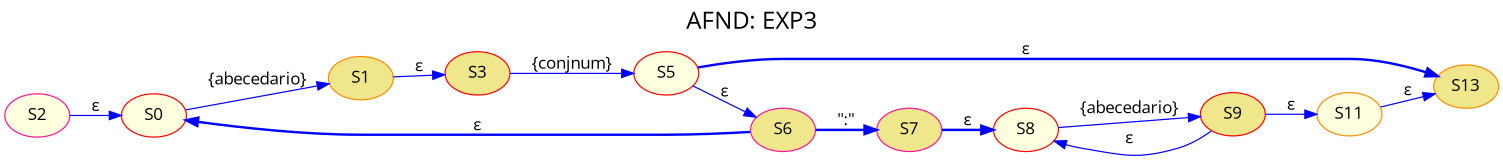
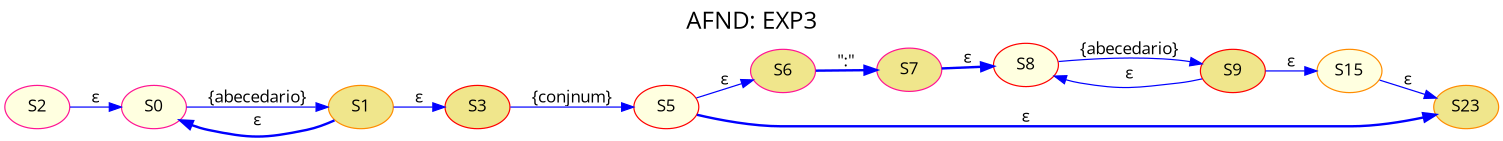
node "S13": label "S13" -> "S23"
node "S11": label "S11" -> "S15"
node "S0": color red -> deeppink
edge "S6" -> "S0": now "S1" -> "S0"
